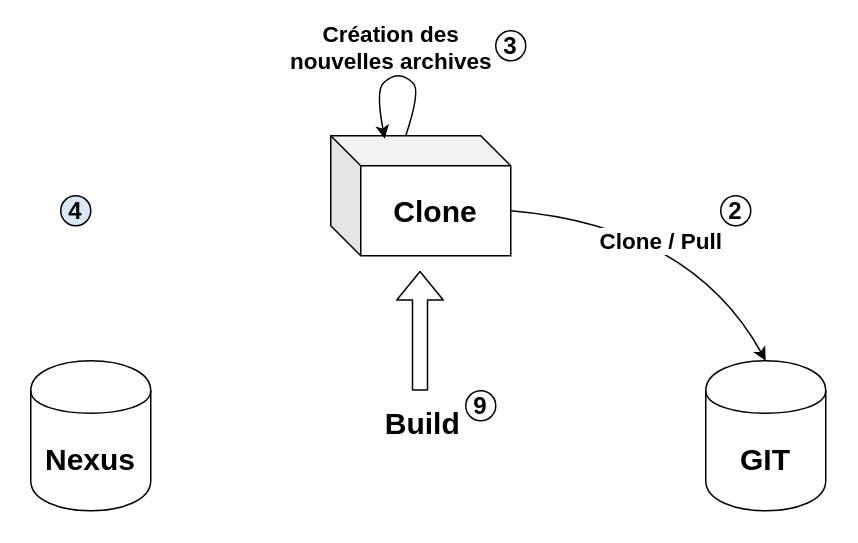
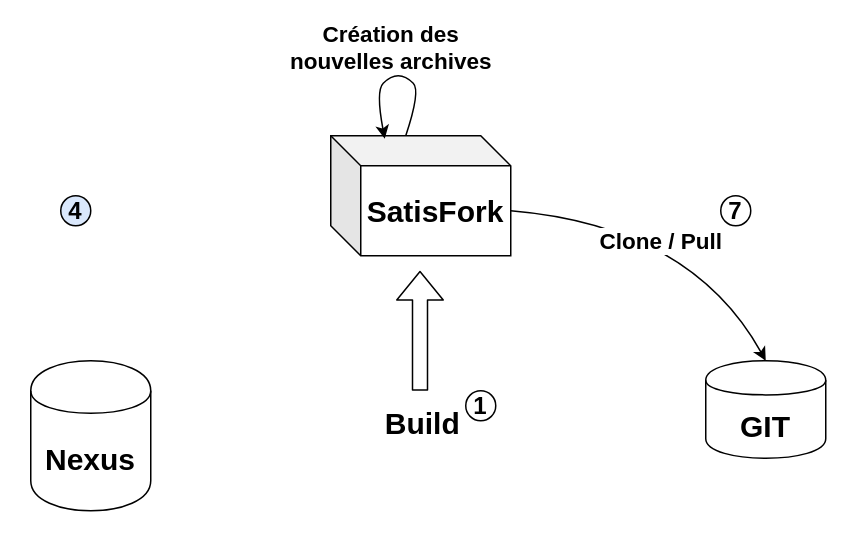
node "3": removed
node "Clone": label "Clone" -> "SatisFork"
node "2": label "2" -> "7"
node "9": label "9" -> "1"
node "GIT": size 120x150 -> 120x98
